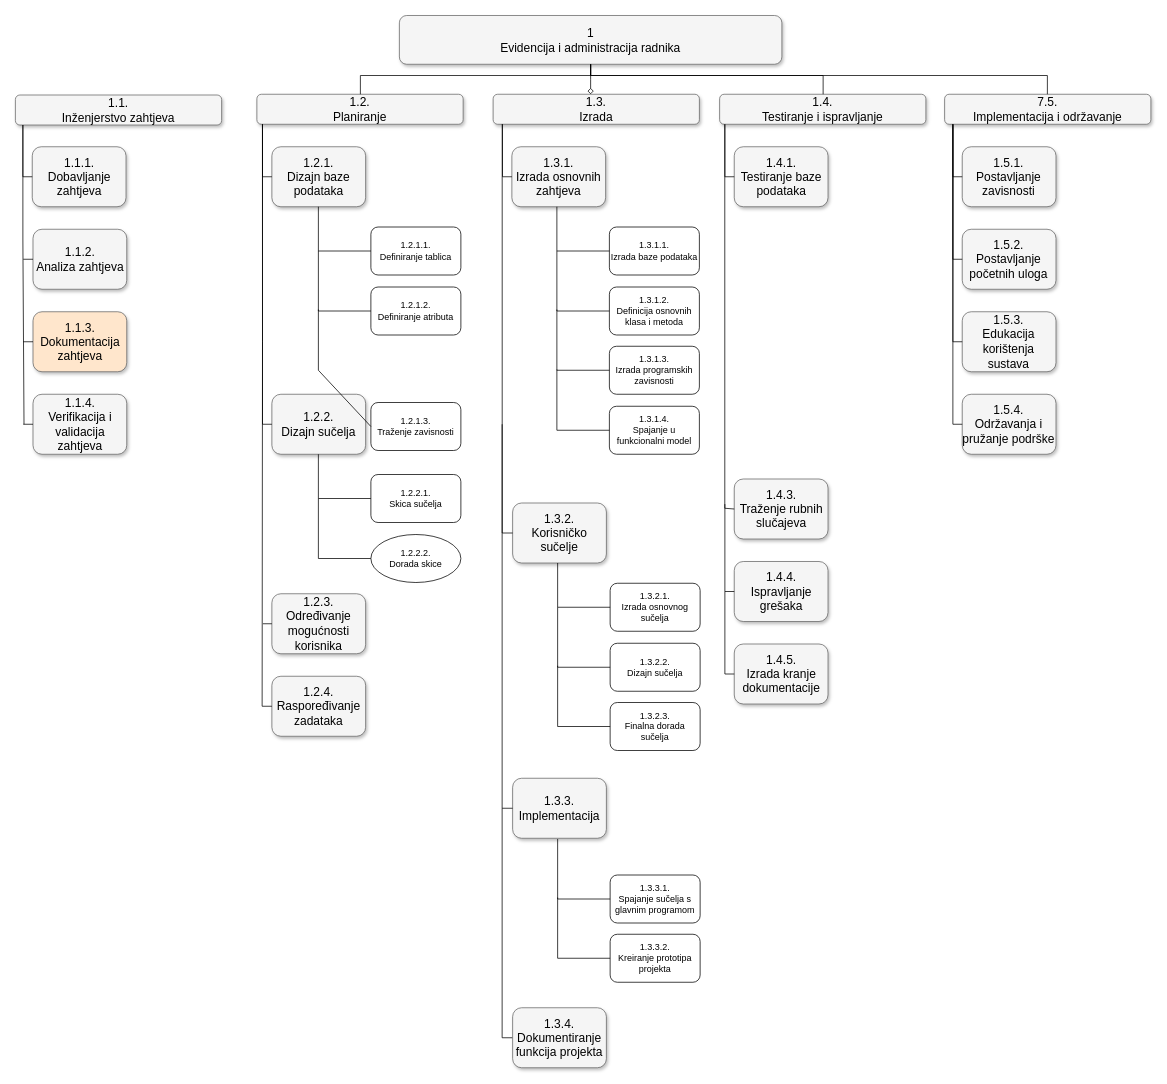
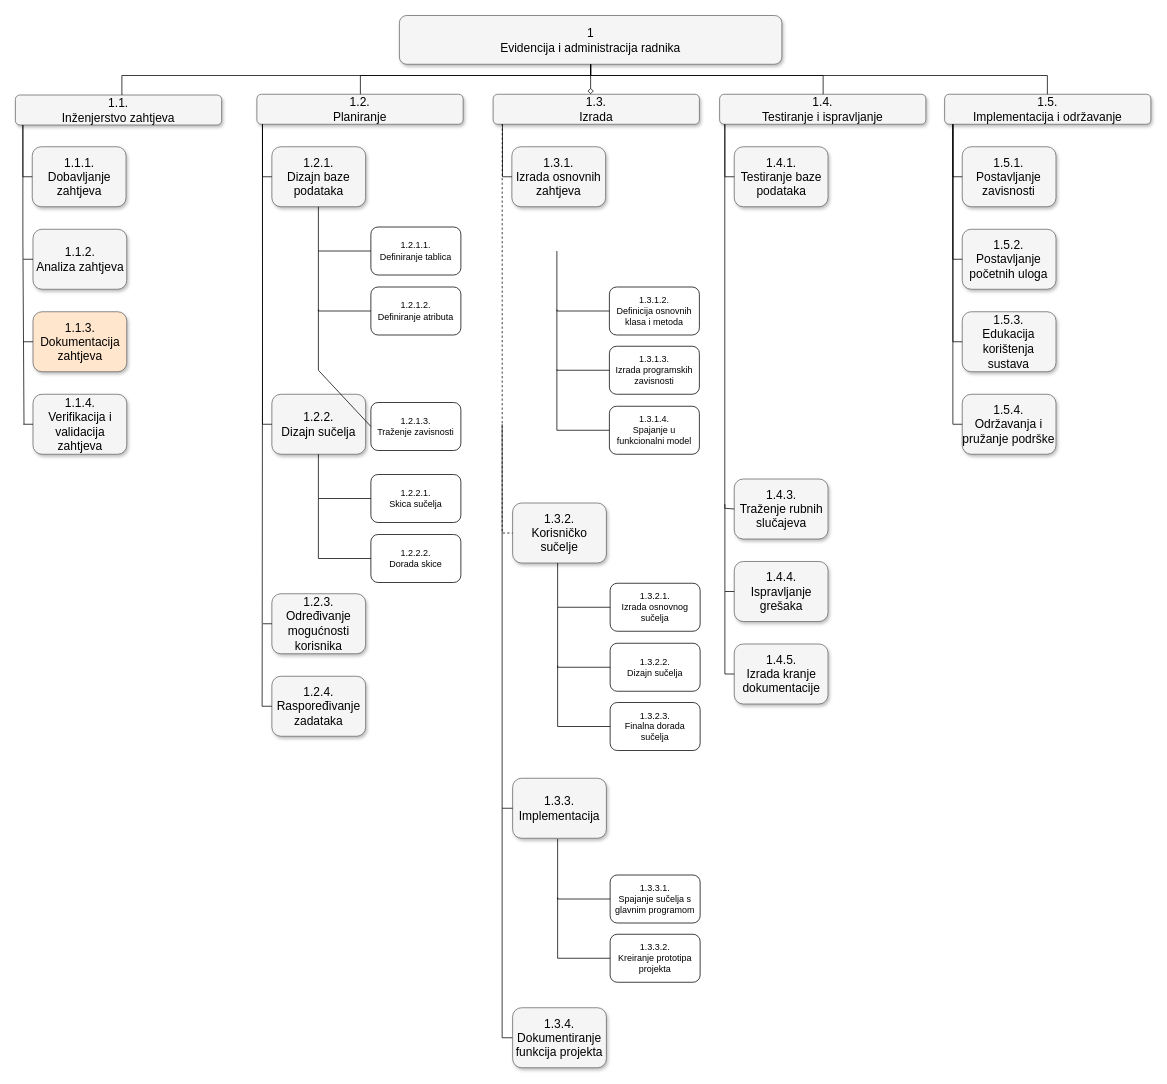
edge "1 Evidencija i administracija radnika" -- "1.1. Inženjerstvo zahtjeva": added
node "7.5. Implementacija i održavanje": label "7.5. Implementacija i održavanje" -> "1.5. Implementacija i održavanje"
edge "1.3.1. Izrada osnovnih zahtjeva" -- "1.3.1.1. Izrada baze podataka": removed
node "1.3.1.1. Izrada baze podataka": removed
edge "1.3. Izrada" -- "1.3.2. Korisničko sučelje": style solid -> dashed
node "1.2.2.2. Dorada skice": shape ellipse -> rounded rectangle
